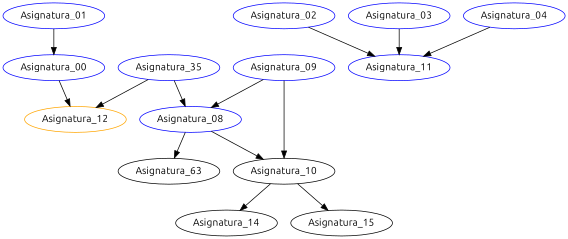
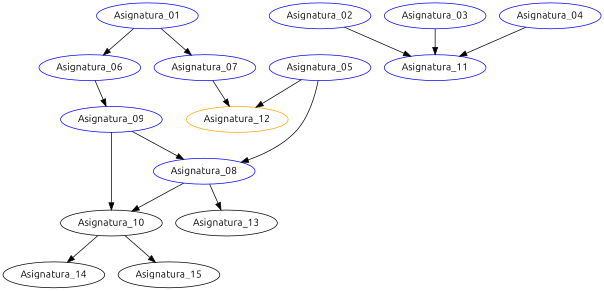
node "Asignatura_00": label "Asignatura_00" -> "Asignatura_07"
node "Asignatura_06": added
node "Asignatura_35": label "Asignatura_35" -> "Asignatura_05"
node "Asignatura_63": label "Asignatura_63" -> "Asignatura_13"
